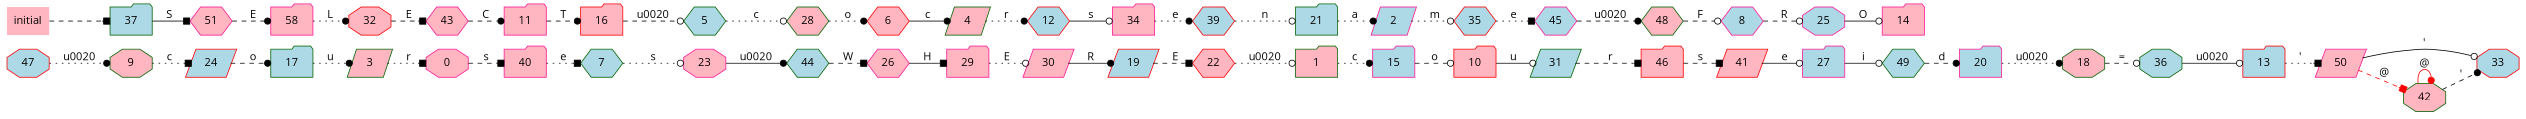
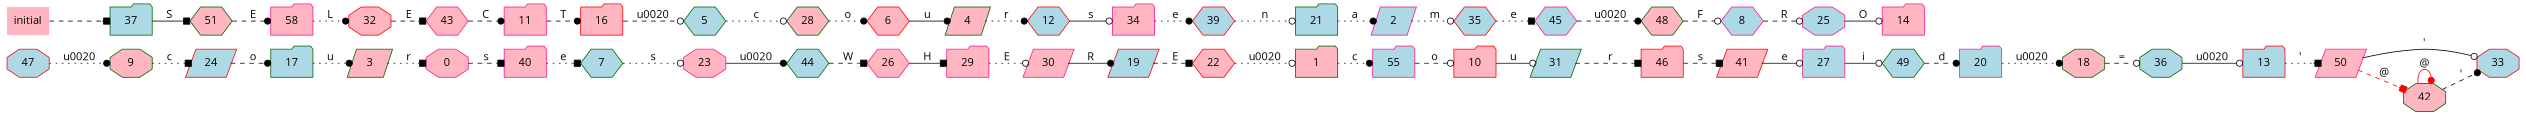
edge "6" -> "4": label "c" -> "u"
node "51": color deeppink -> darkgreen
node "15": label "15" -> "55"
